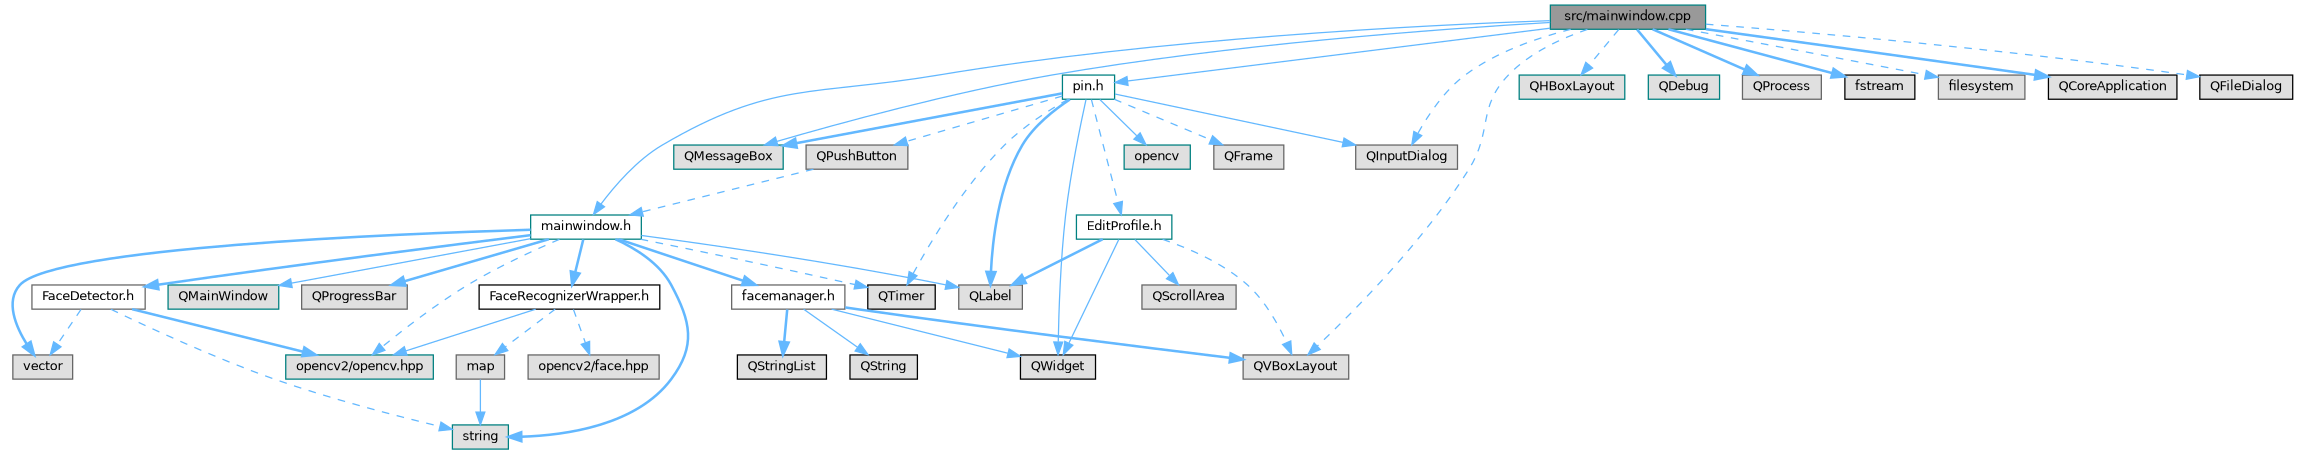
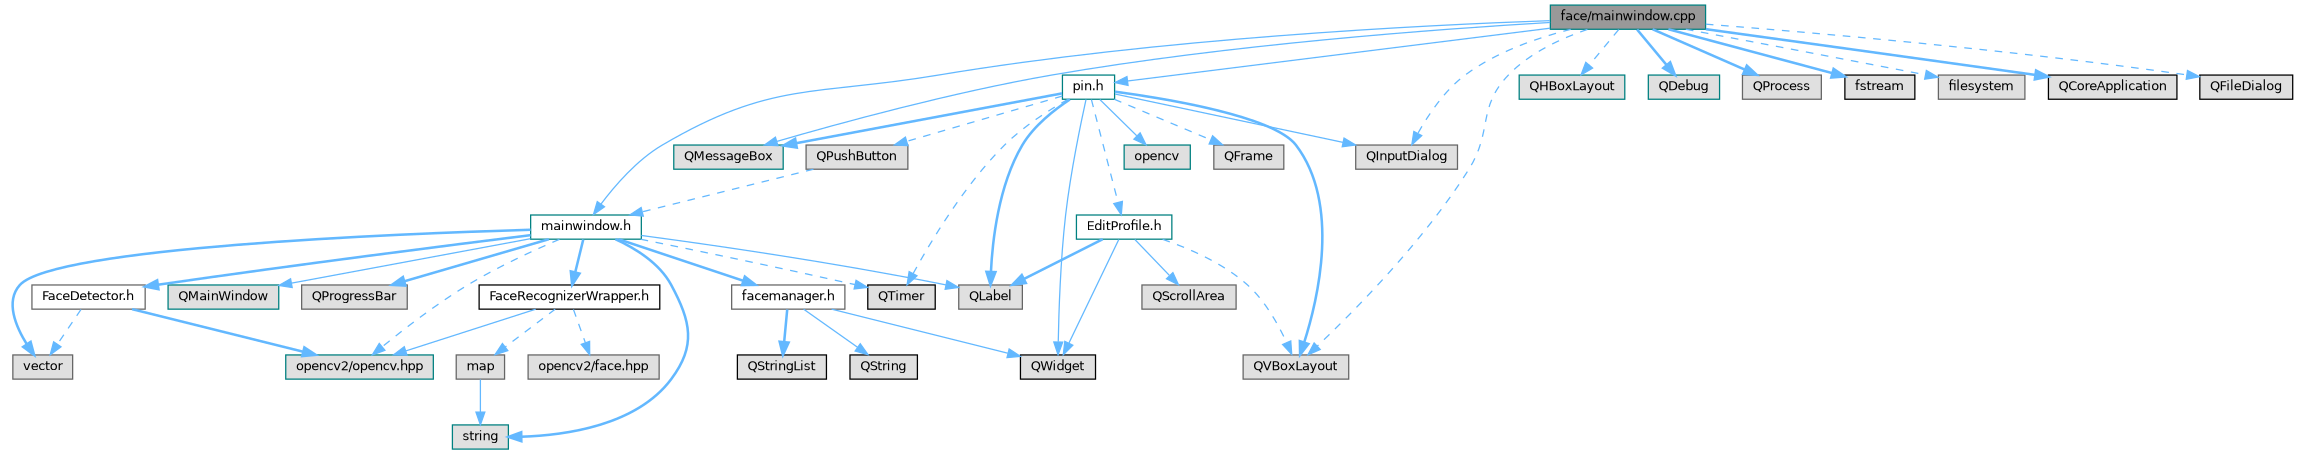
node "src/mainwindow.cpp": label "src/mainwindow.cpp" -> "face/mainwindow.cpp"
edge "facemanager.h" -> "QVBoxLayout": now "pin.h" -> "QVBoxLayout"
edge "FaceDetector.h" -> "string": removed
